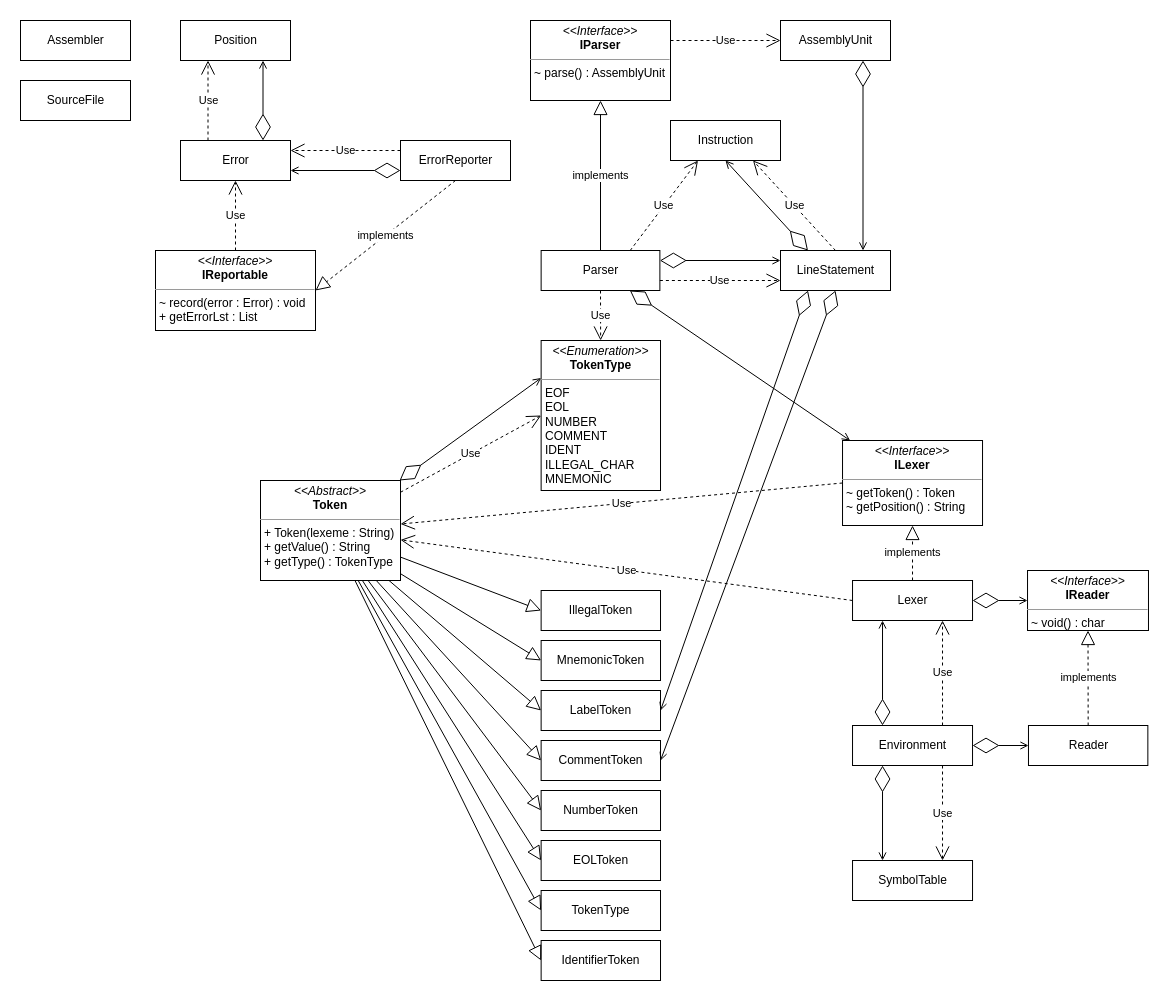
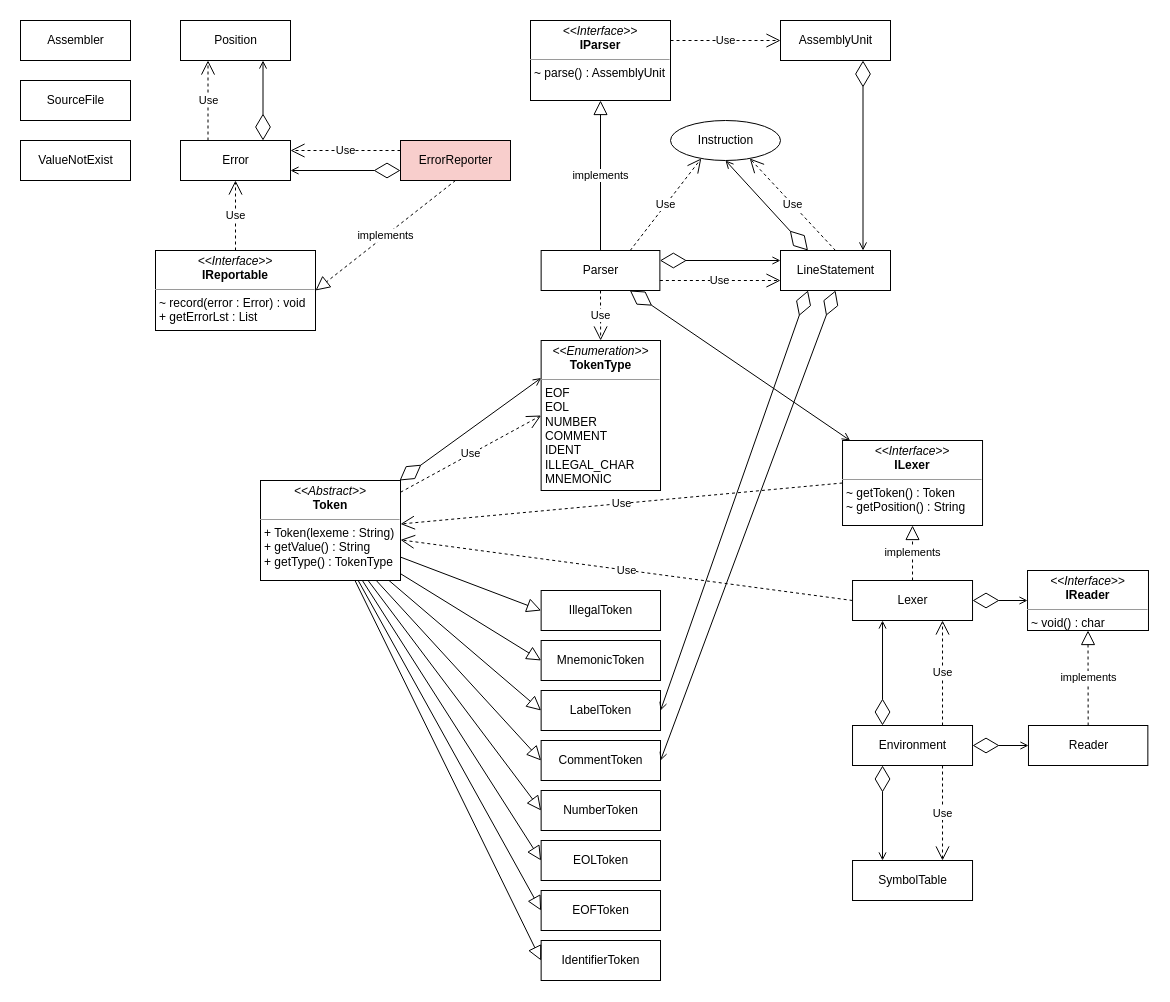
node "Instruction": shape rectangle -> ellipse
node "ValueNotExist": added
node "ErrorReporter": fillcolor #ffffff -> #f8cecc
node "TokenType": label "TokenType" -> "EOFToken"
